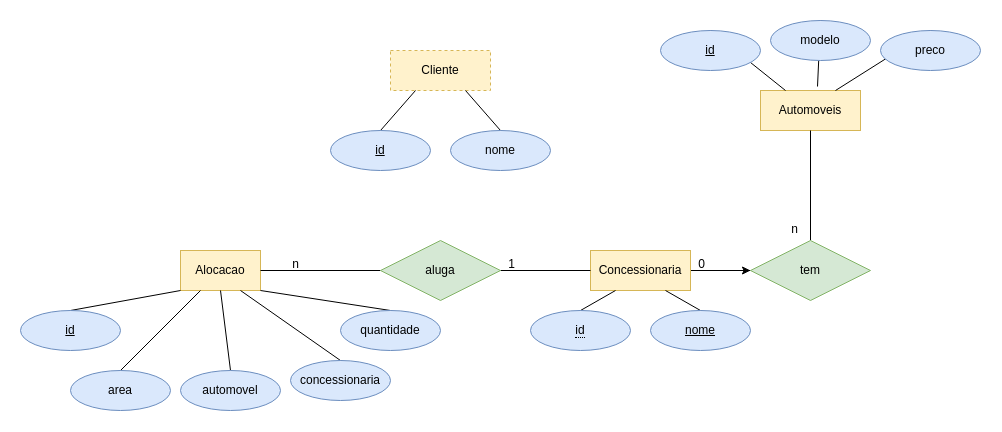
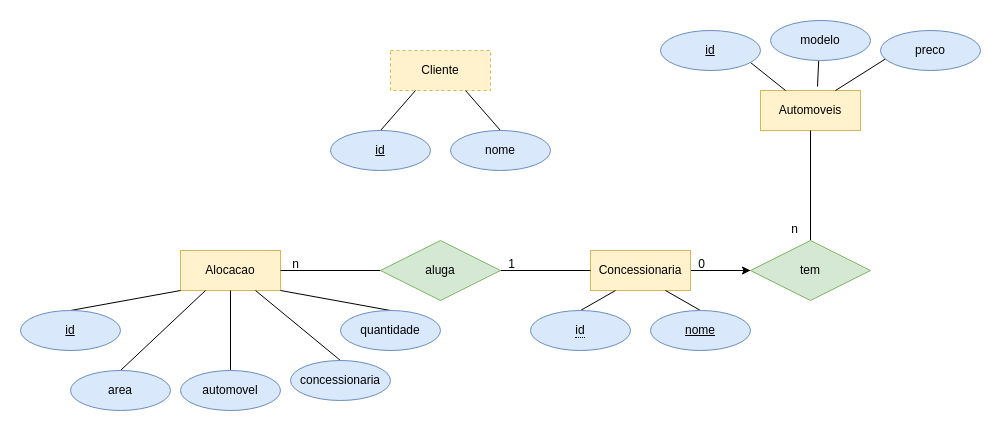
node "Alocacao": size 80x40 -> 100x40
